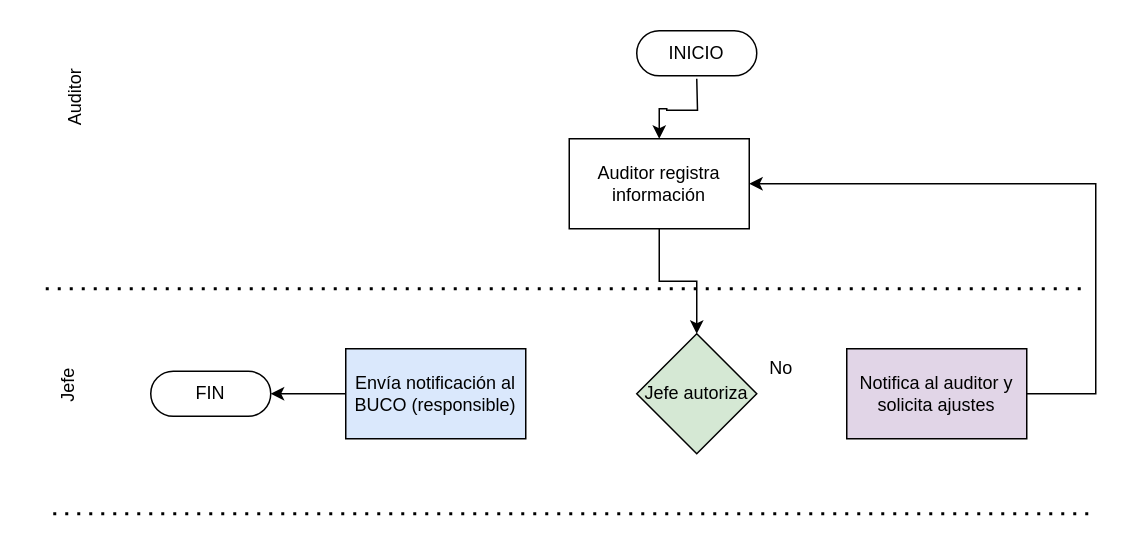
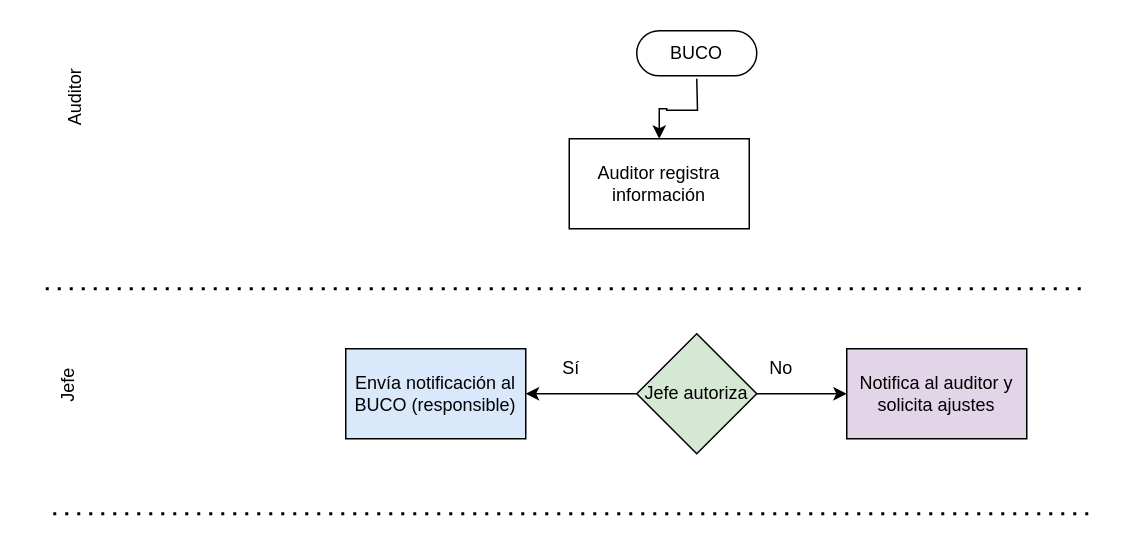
node "INICIO": label "INICIO" -> "BUCO"
edge "Notifica al auditor y solicita ajustes" -> "Auditor registra información": removed
edge "Auditor registra información" -> "Jefe autoriza": removed
node "Sí": added
node "FIN": removed
edge "Envía notificación al BUCO (responsible)" -> "FIN": removed
edge "Jefe autoriza" -> "Envía notificación al BUCO (responsible)": added
edge "Jefe autoriza" -> "Notifica al auditor y solicita ajustes": added
